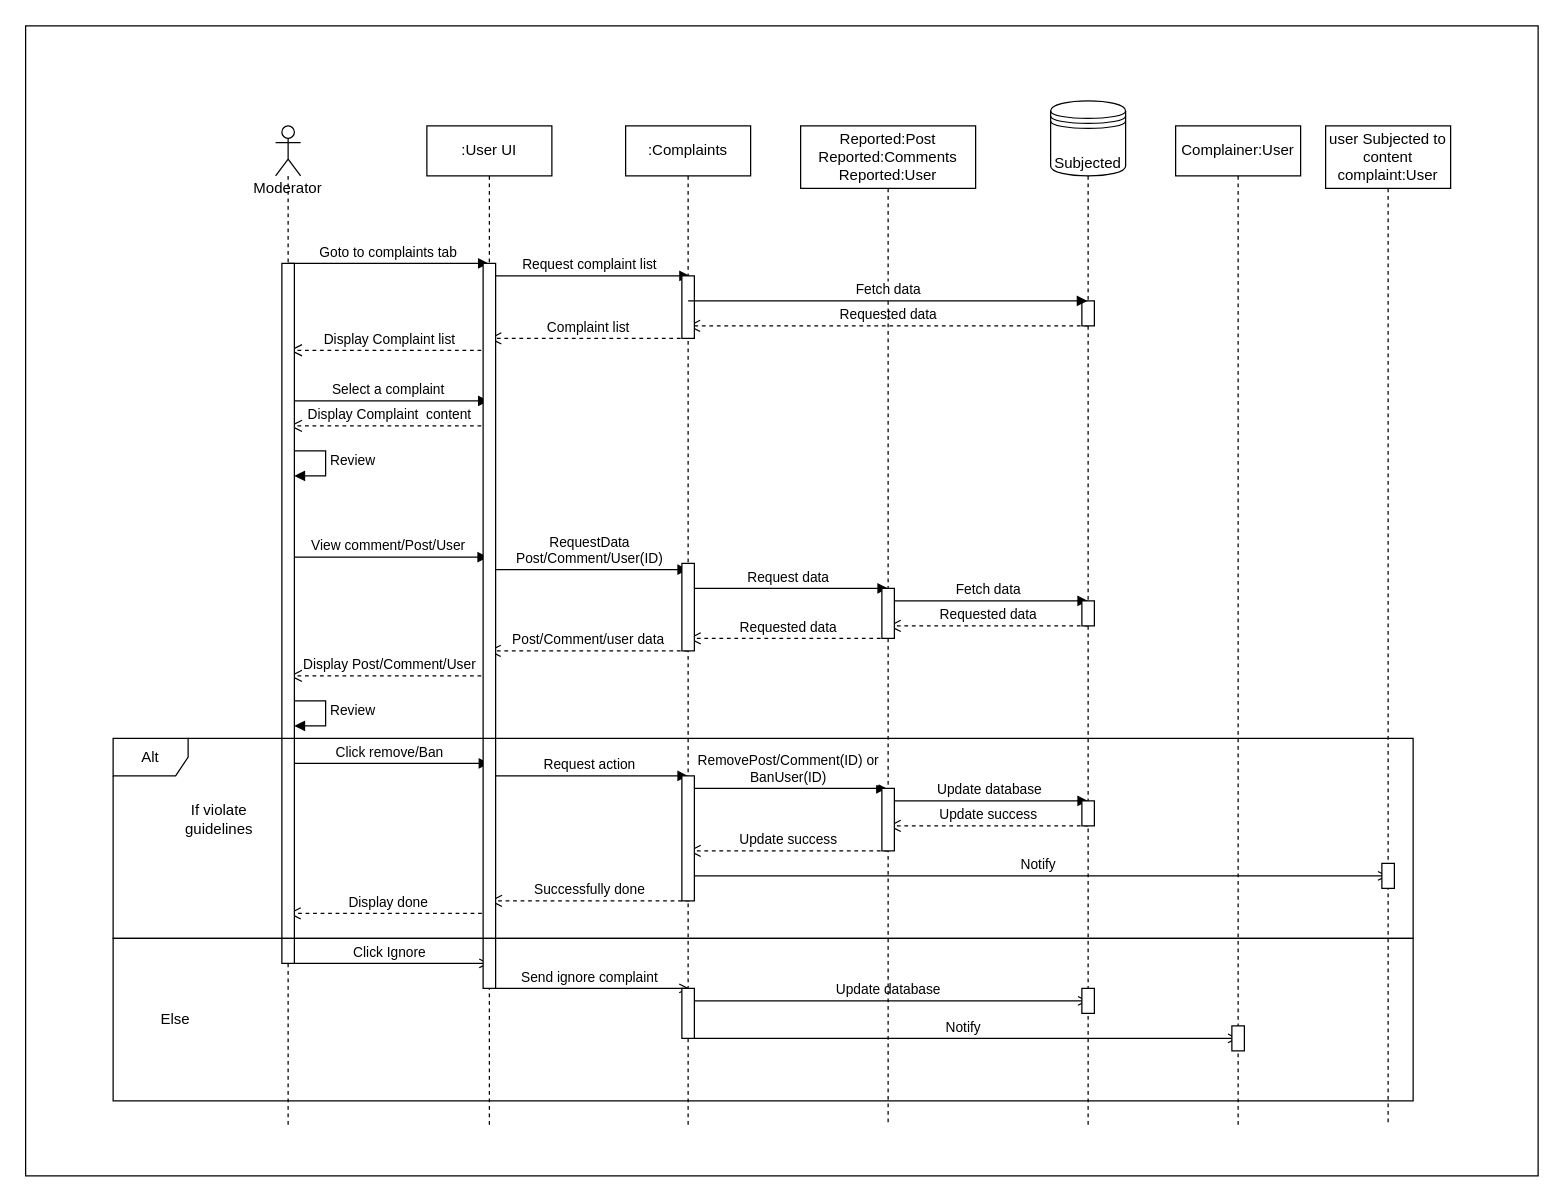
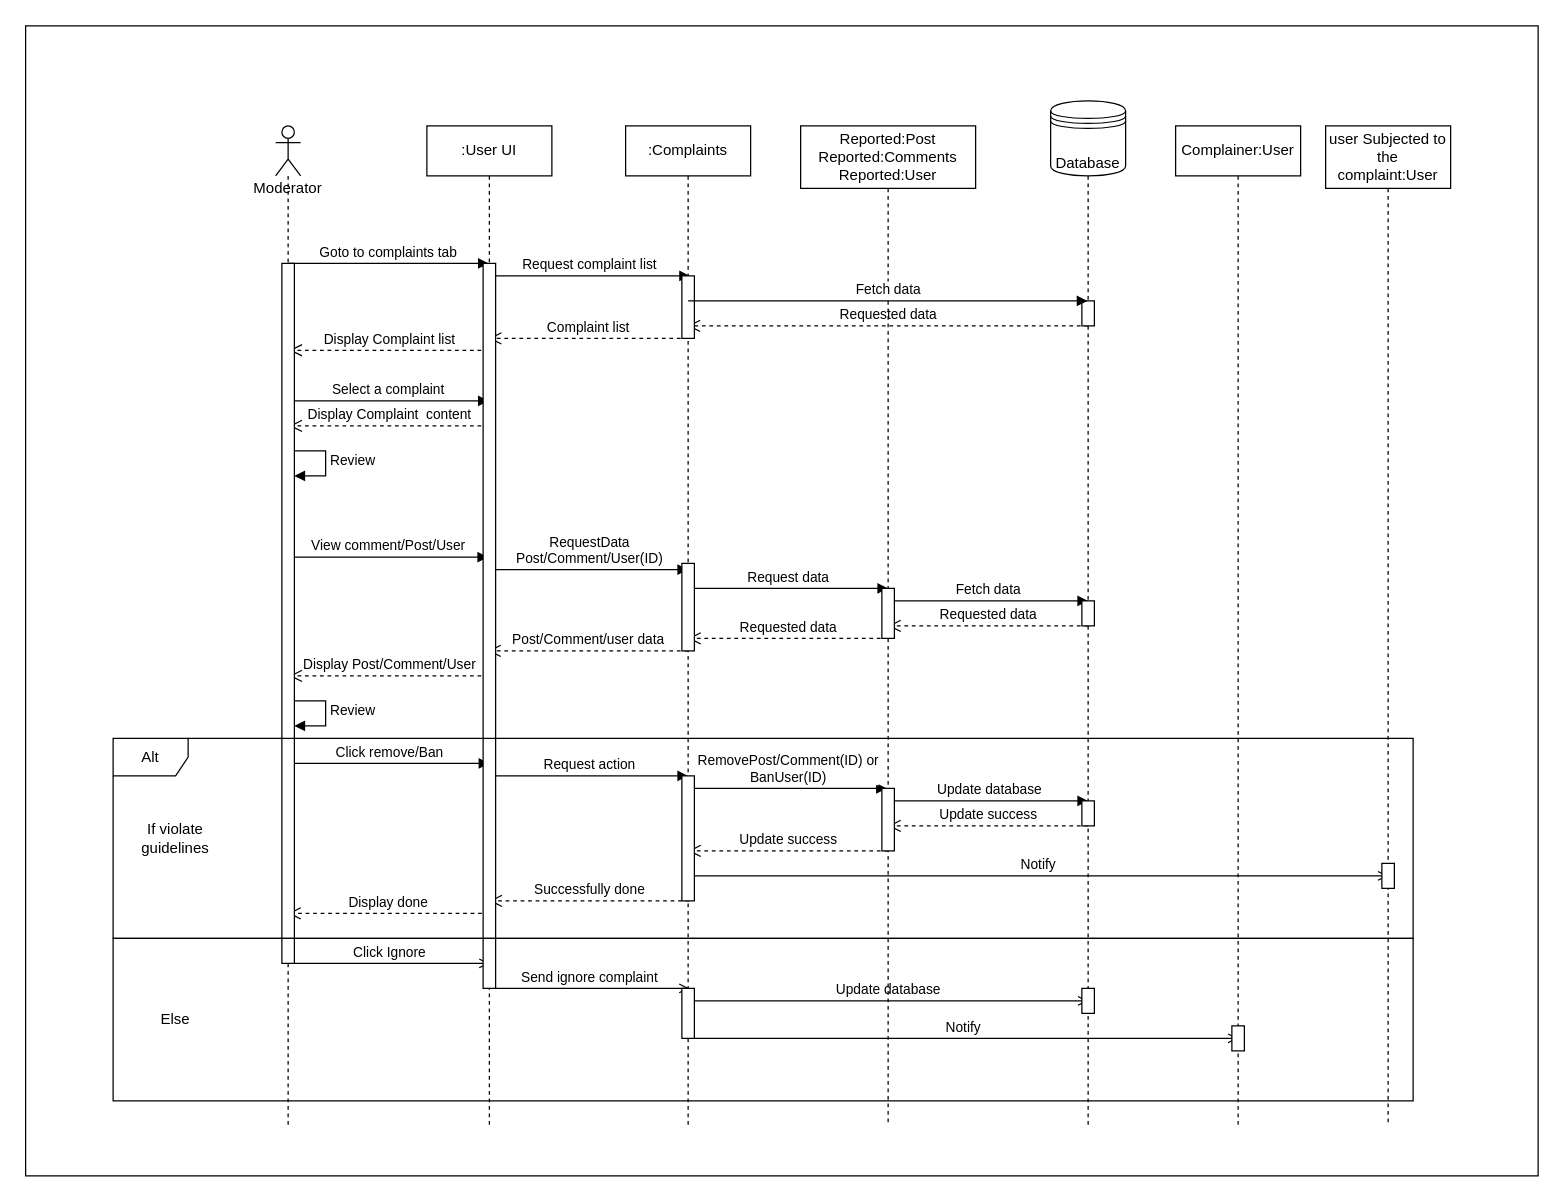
node "user Subjected to content complaint:User": label "user Subjected to content complaint:User" -> "user Subjected to the complaint:User"
node "Subjected": label "Subjected" -> "Database"
node "If violate guidelines": moved (219, 819) -> (176, 838)
